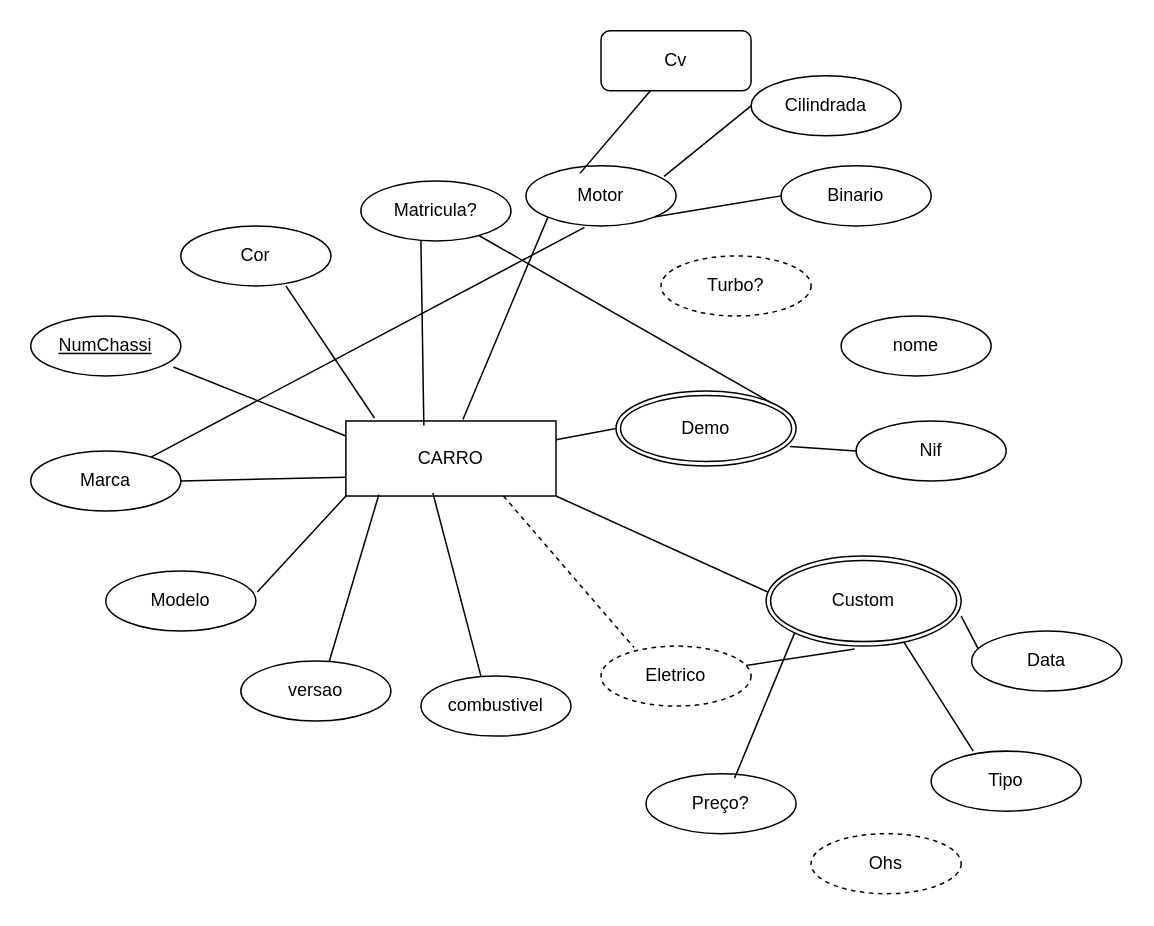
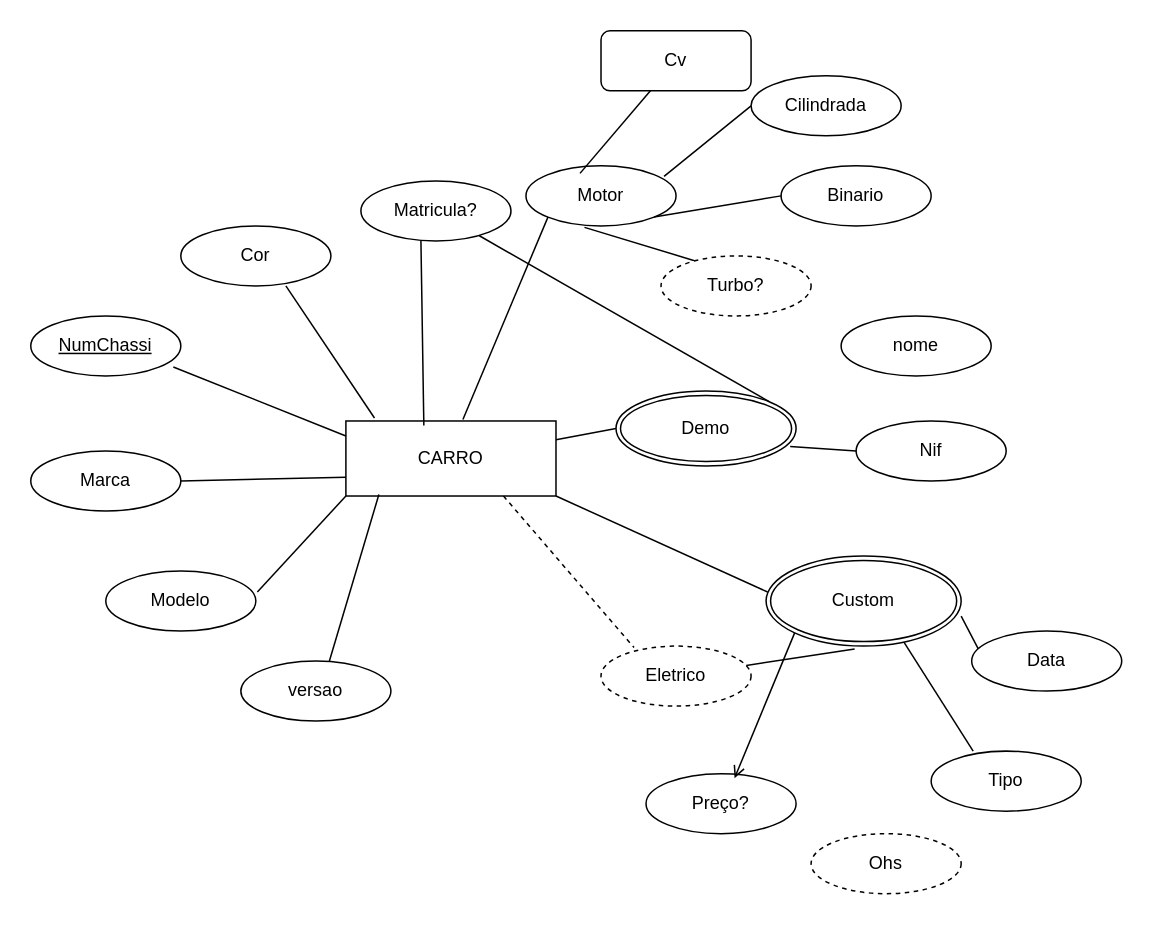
edge "Motor" -- "Marca": now "Motor" -- "Turbo?"
edge "CARRO" -- "combustivel": removed
node "combustivel": removed
edge "Custom" -- "Preço?": arrowhead none -> open
